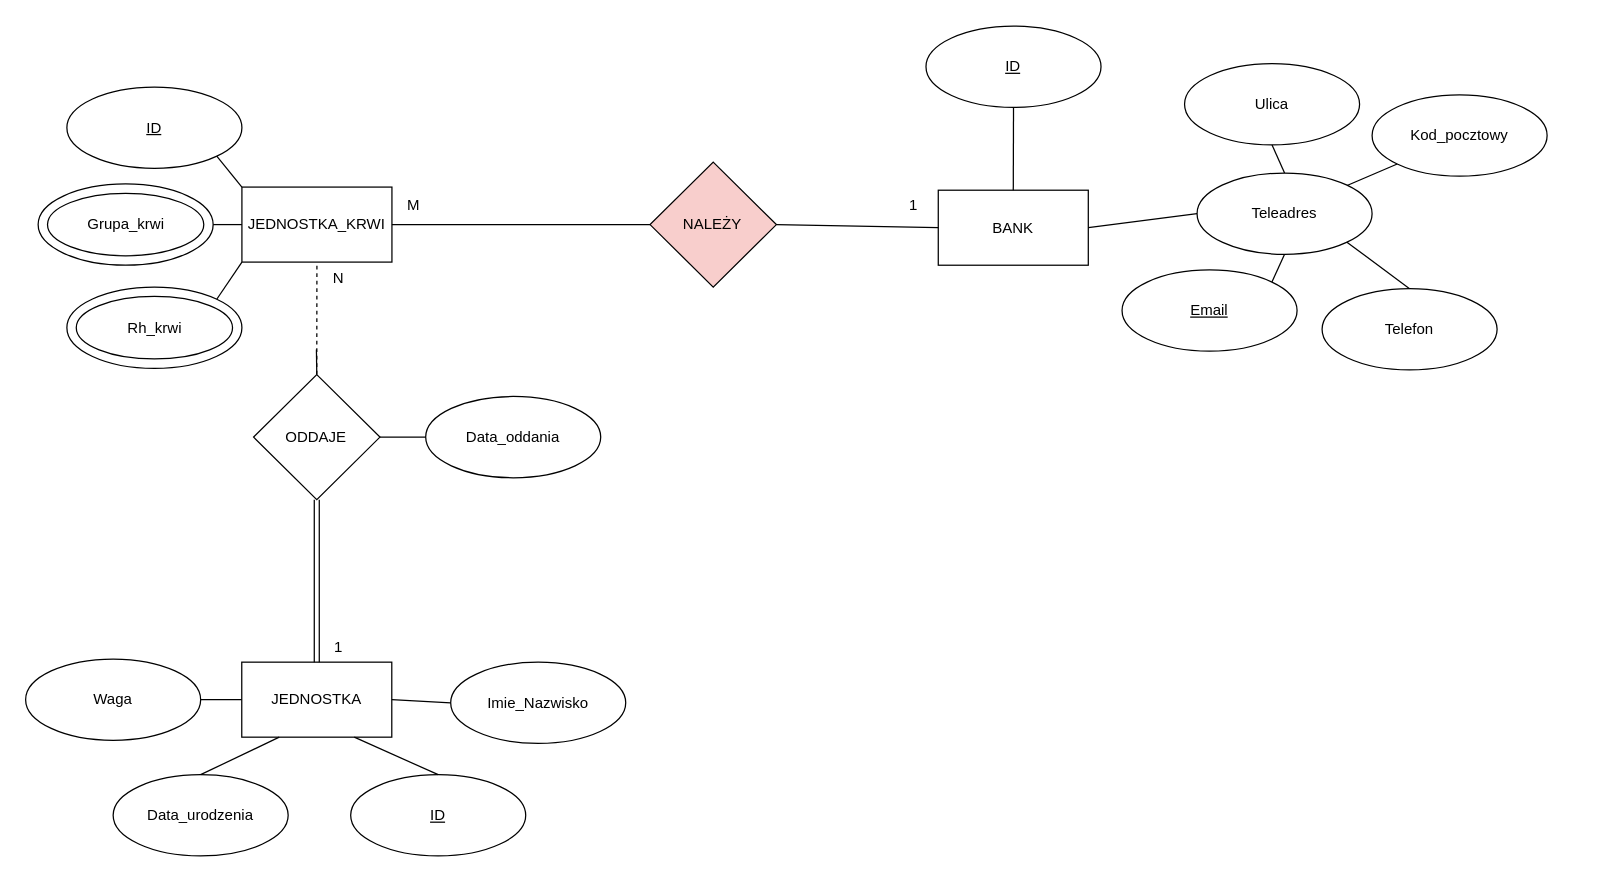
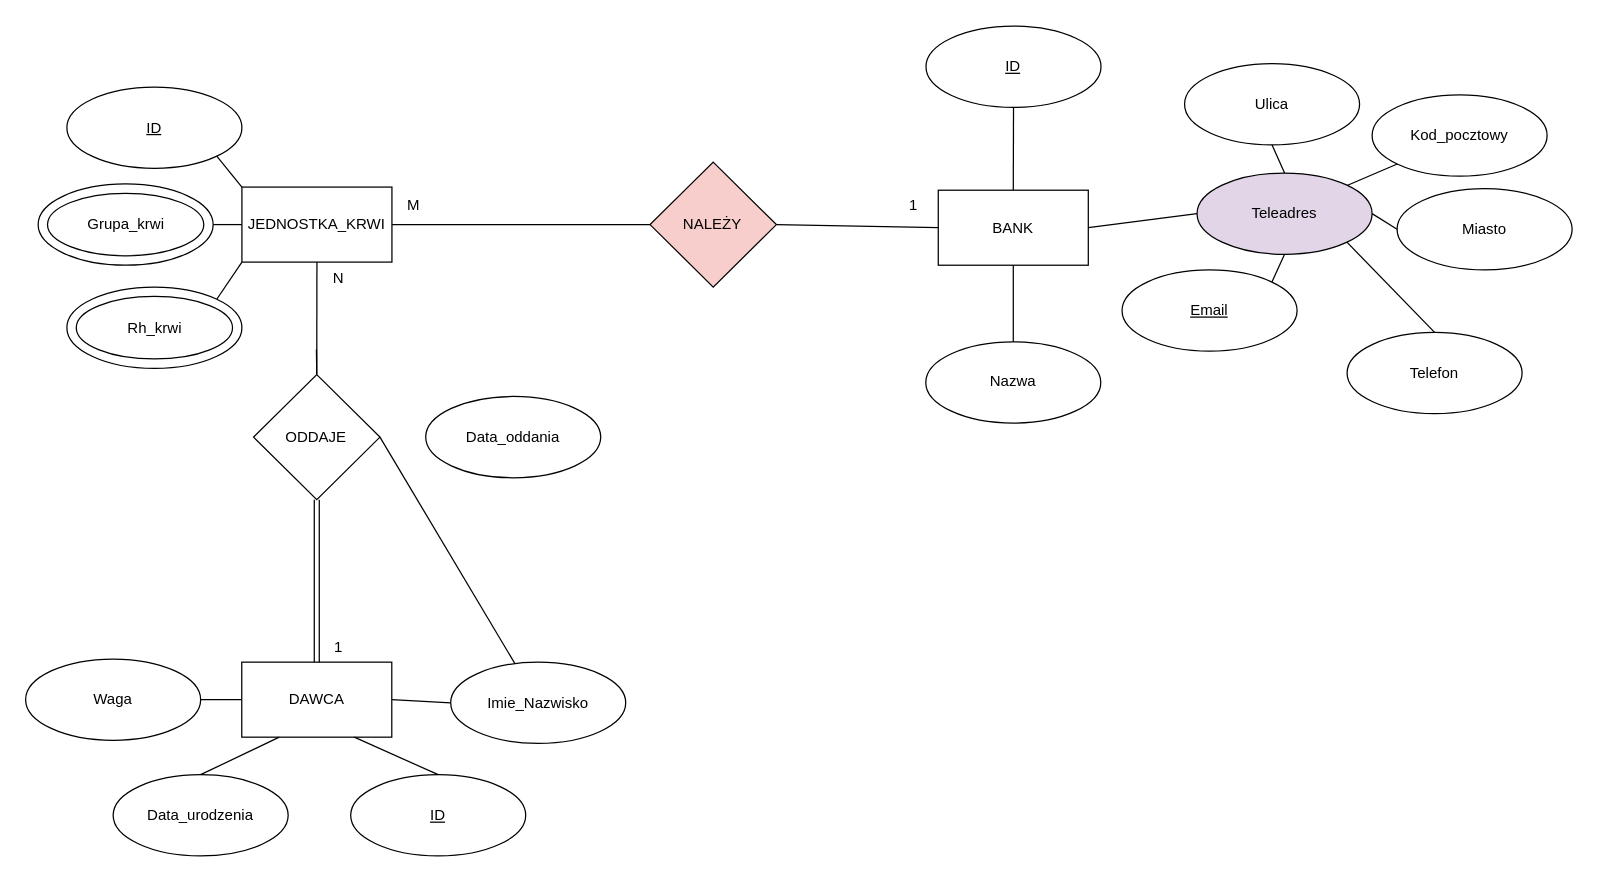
node "Teleadres": fillcolor #ffffff -> #e1d5e7
edge "Teleadres" -- "Miasto": added
node "Miasto": added
edge "BANK" -- "Nazwa": added
edge "JEDNOSTKA_KRWI" -- "ODDAJE": style dashed -> solid
node "Telefon": moved (1409, 329) -> (1434, 373)
node "Nazwa": added
edge "ODDAJE" -- "Data_oddania": now "ODDAJE" -- "Imie_Nazwisko"
node "JEDNOSTKA": label "JEDNOSTKA" -> "DAWCA"
